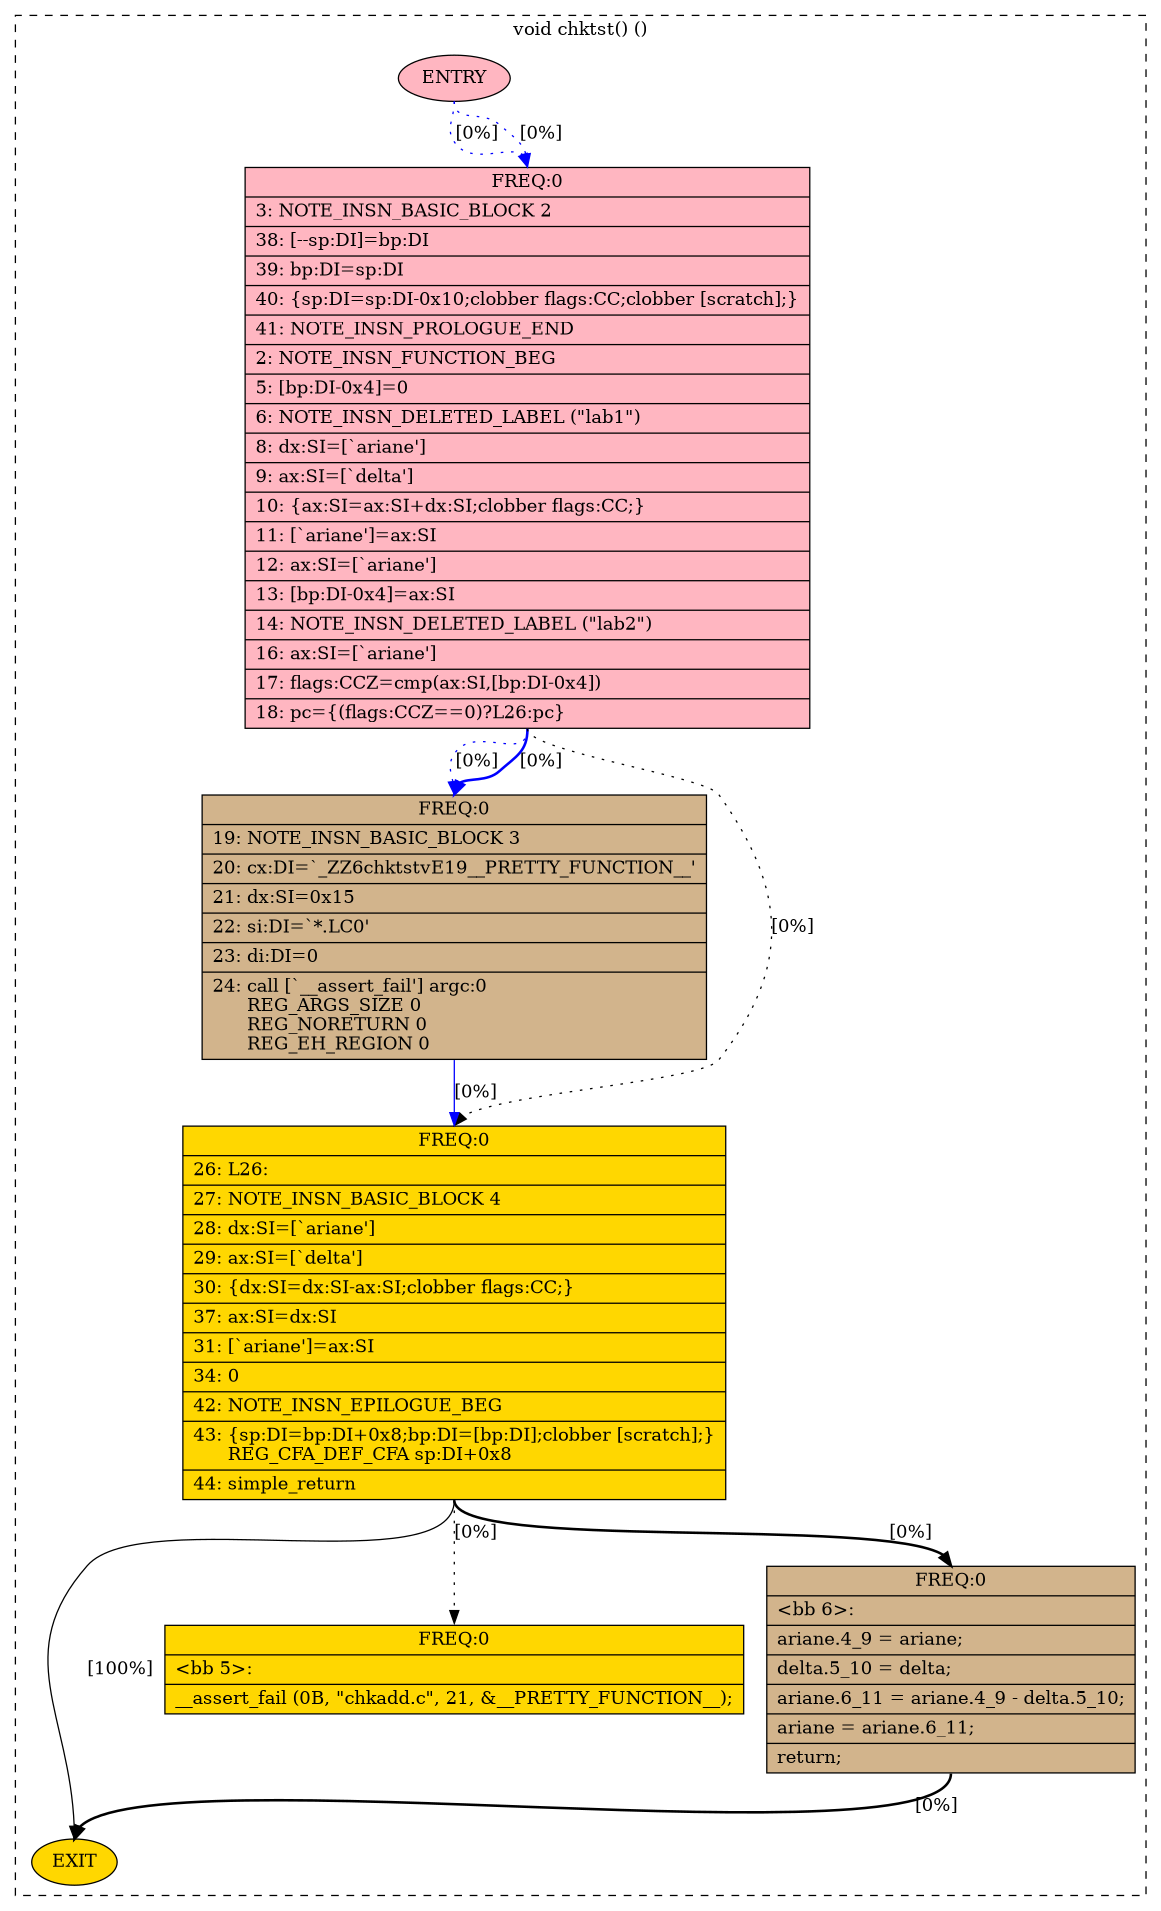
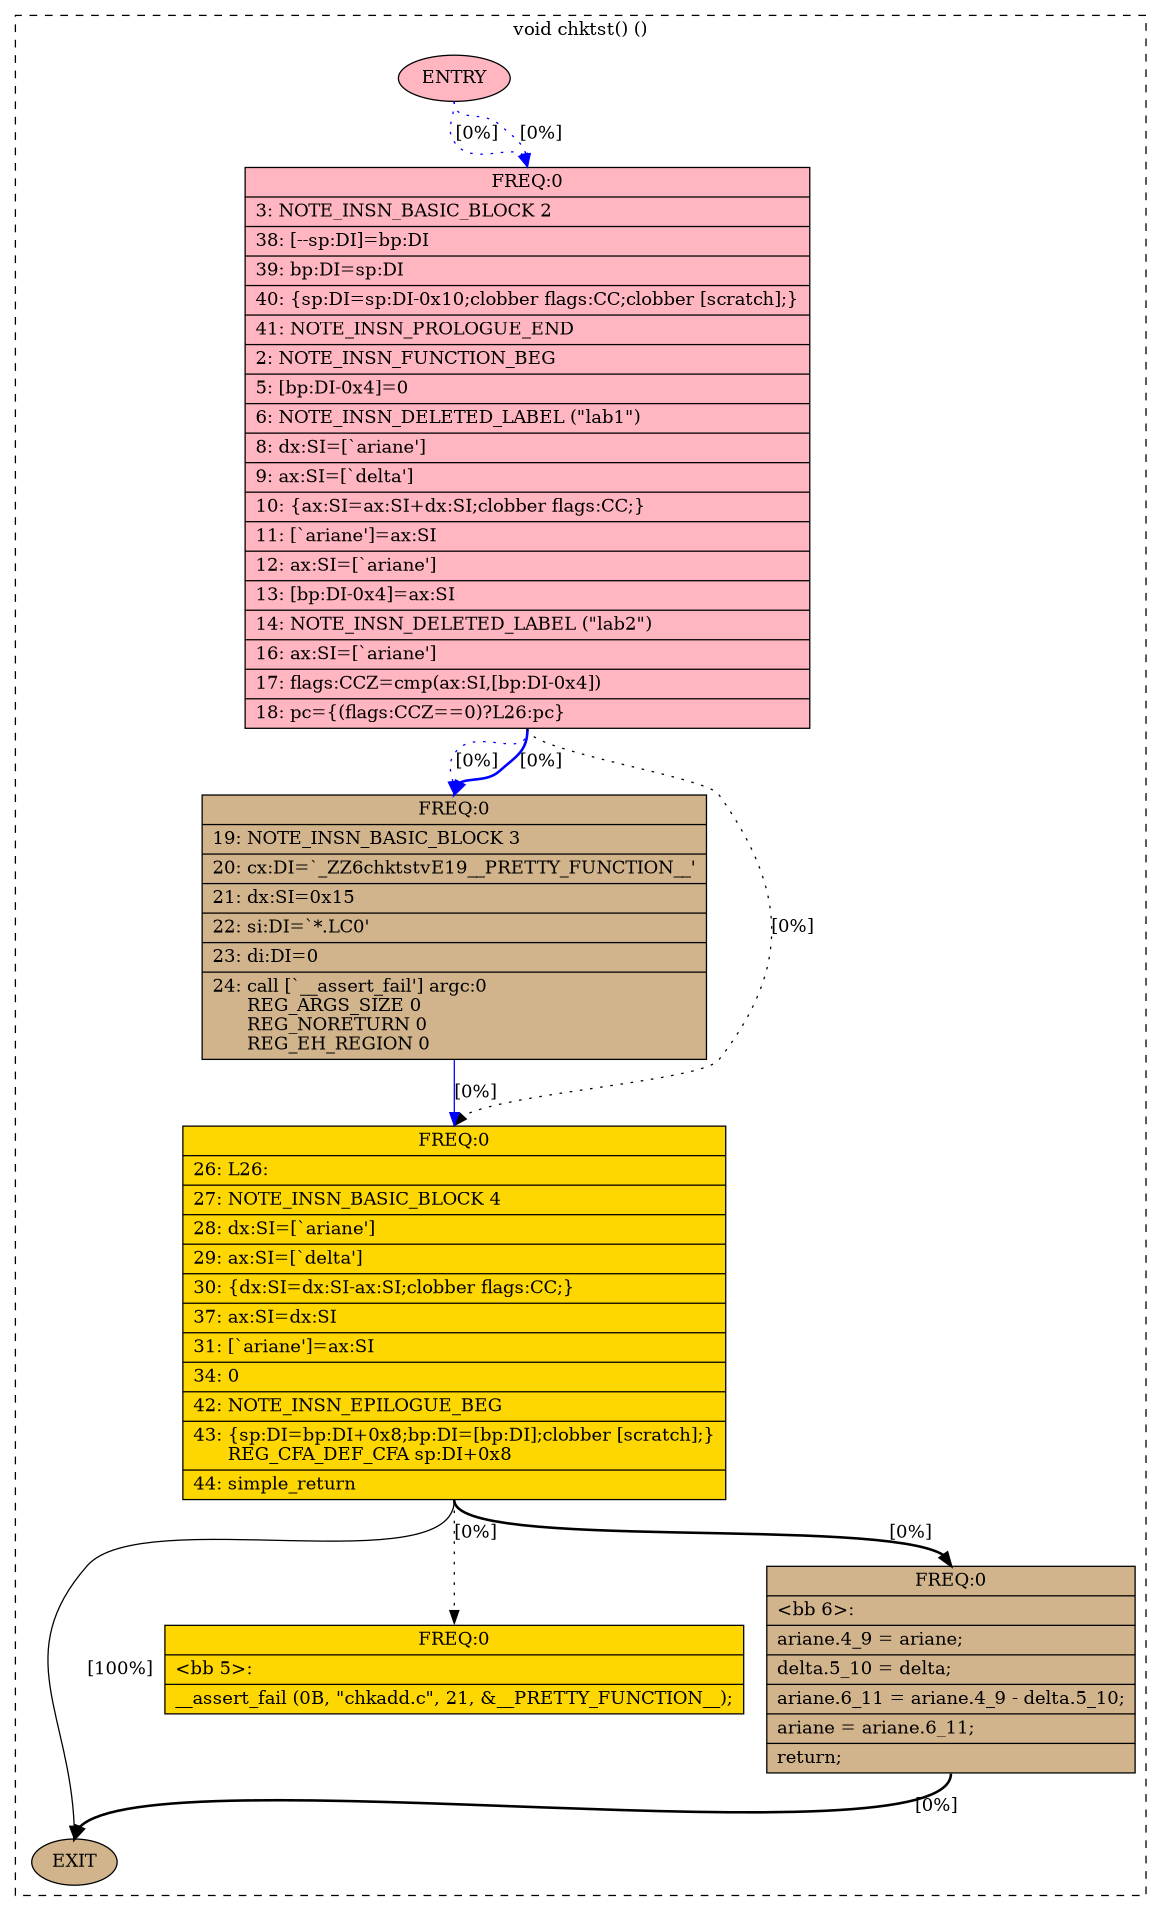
node "EXIT": fillcolor gold -> tan
